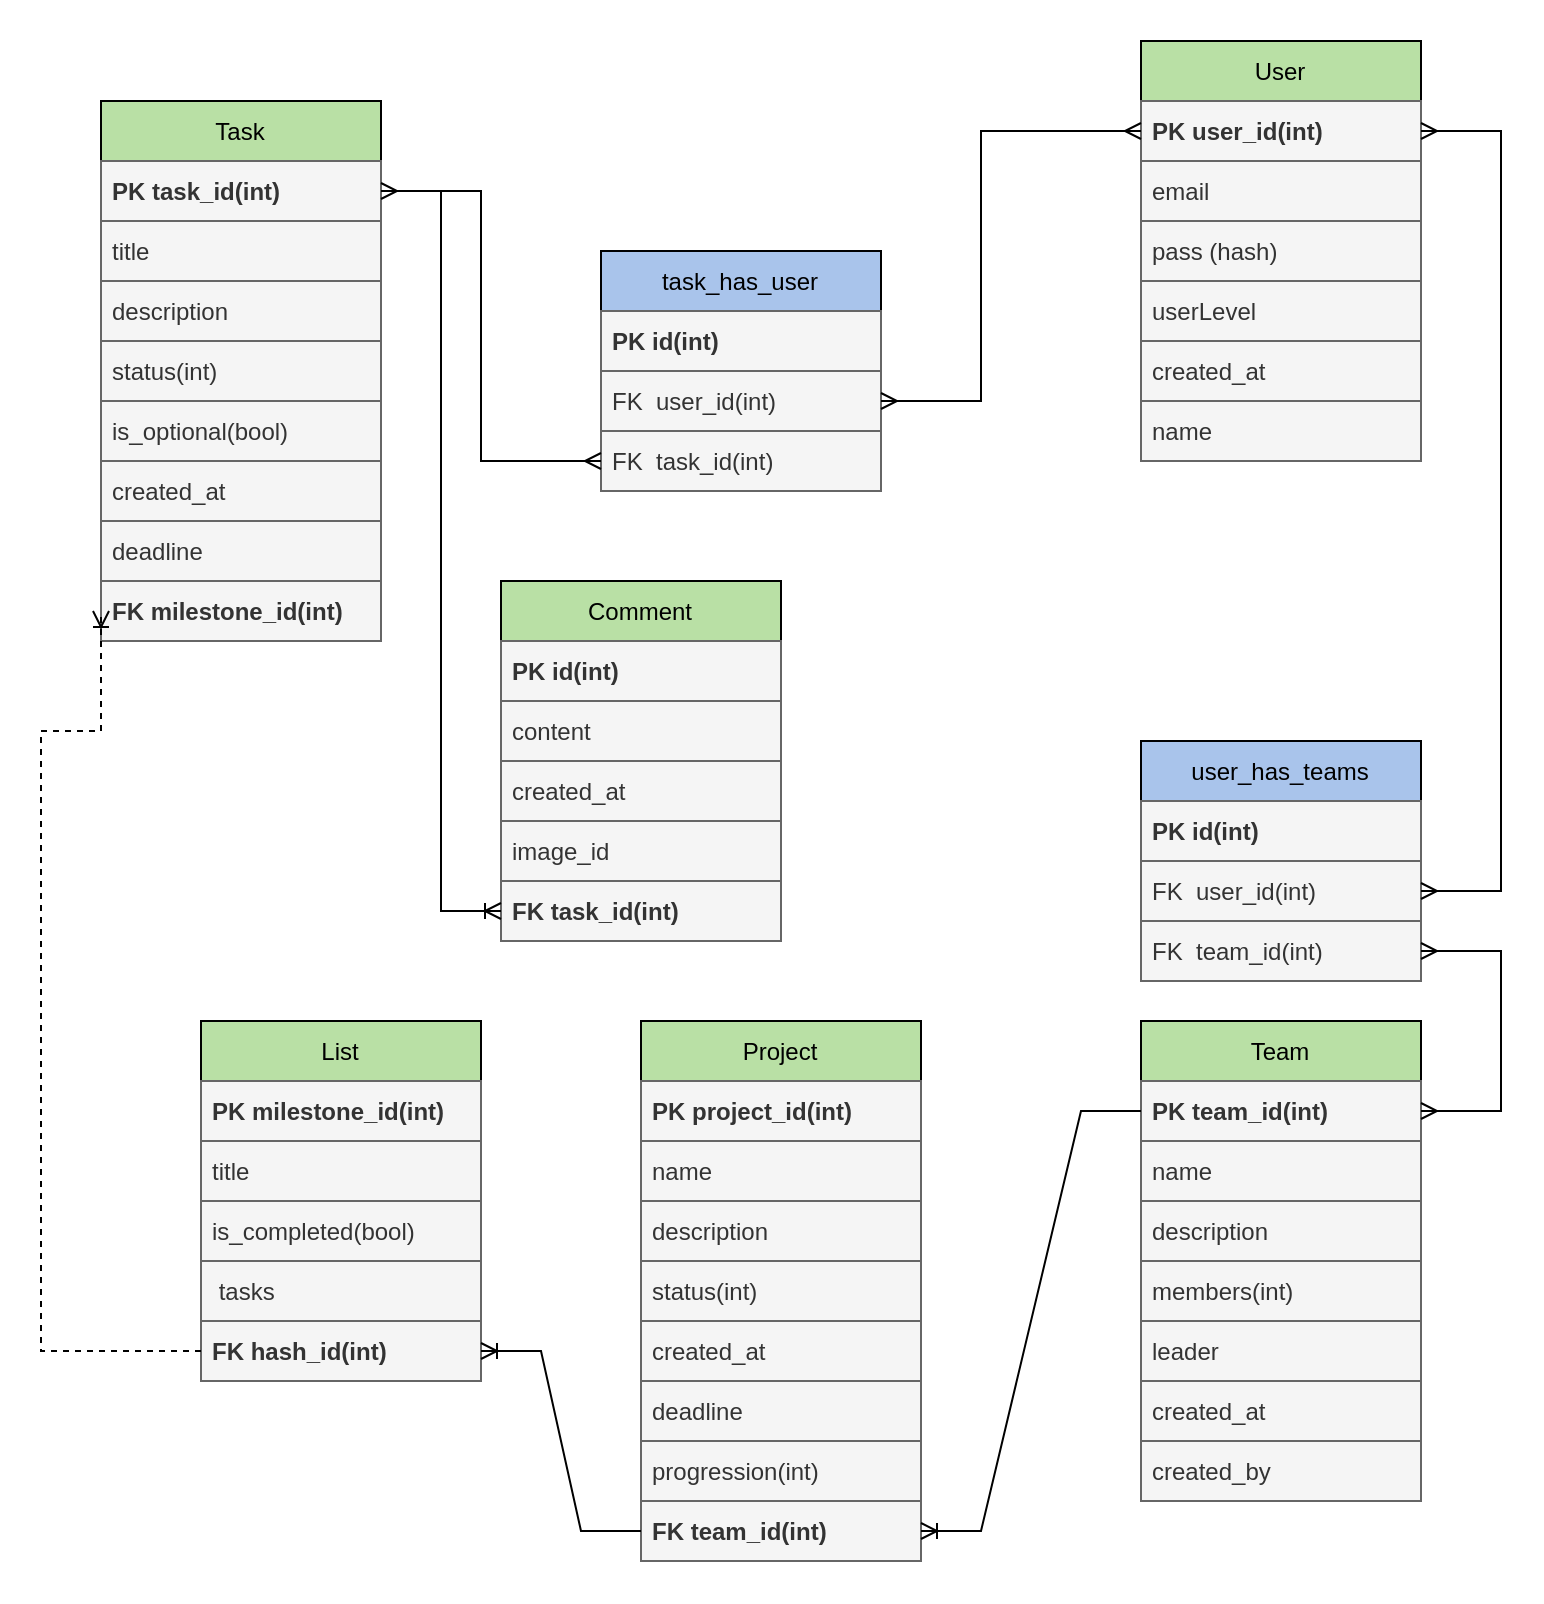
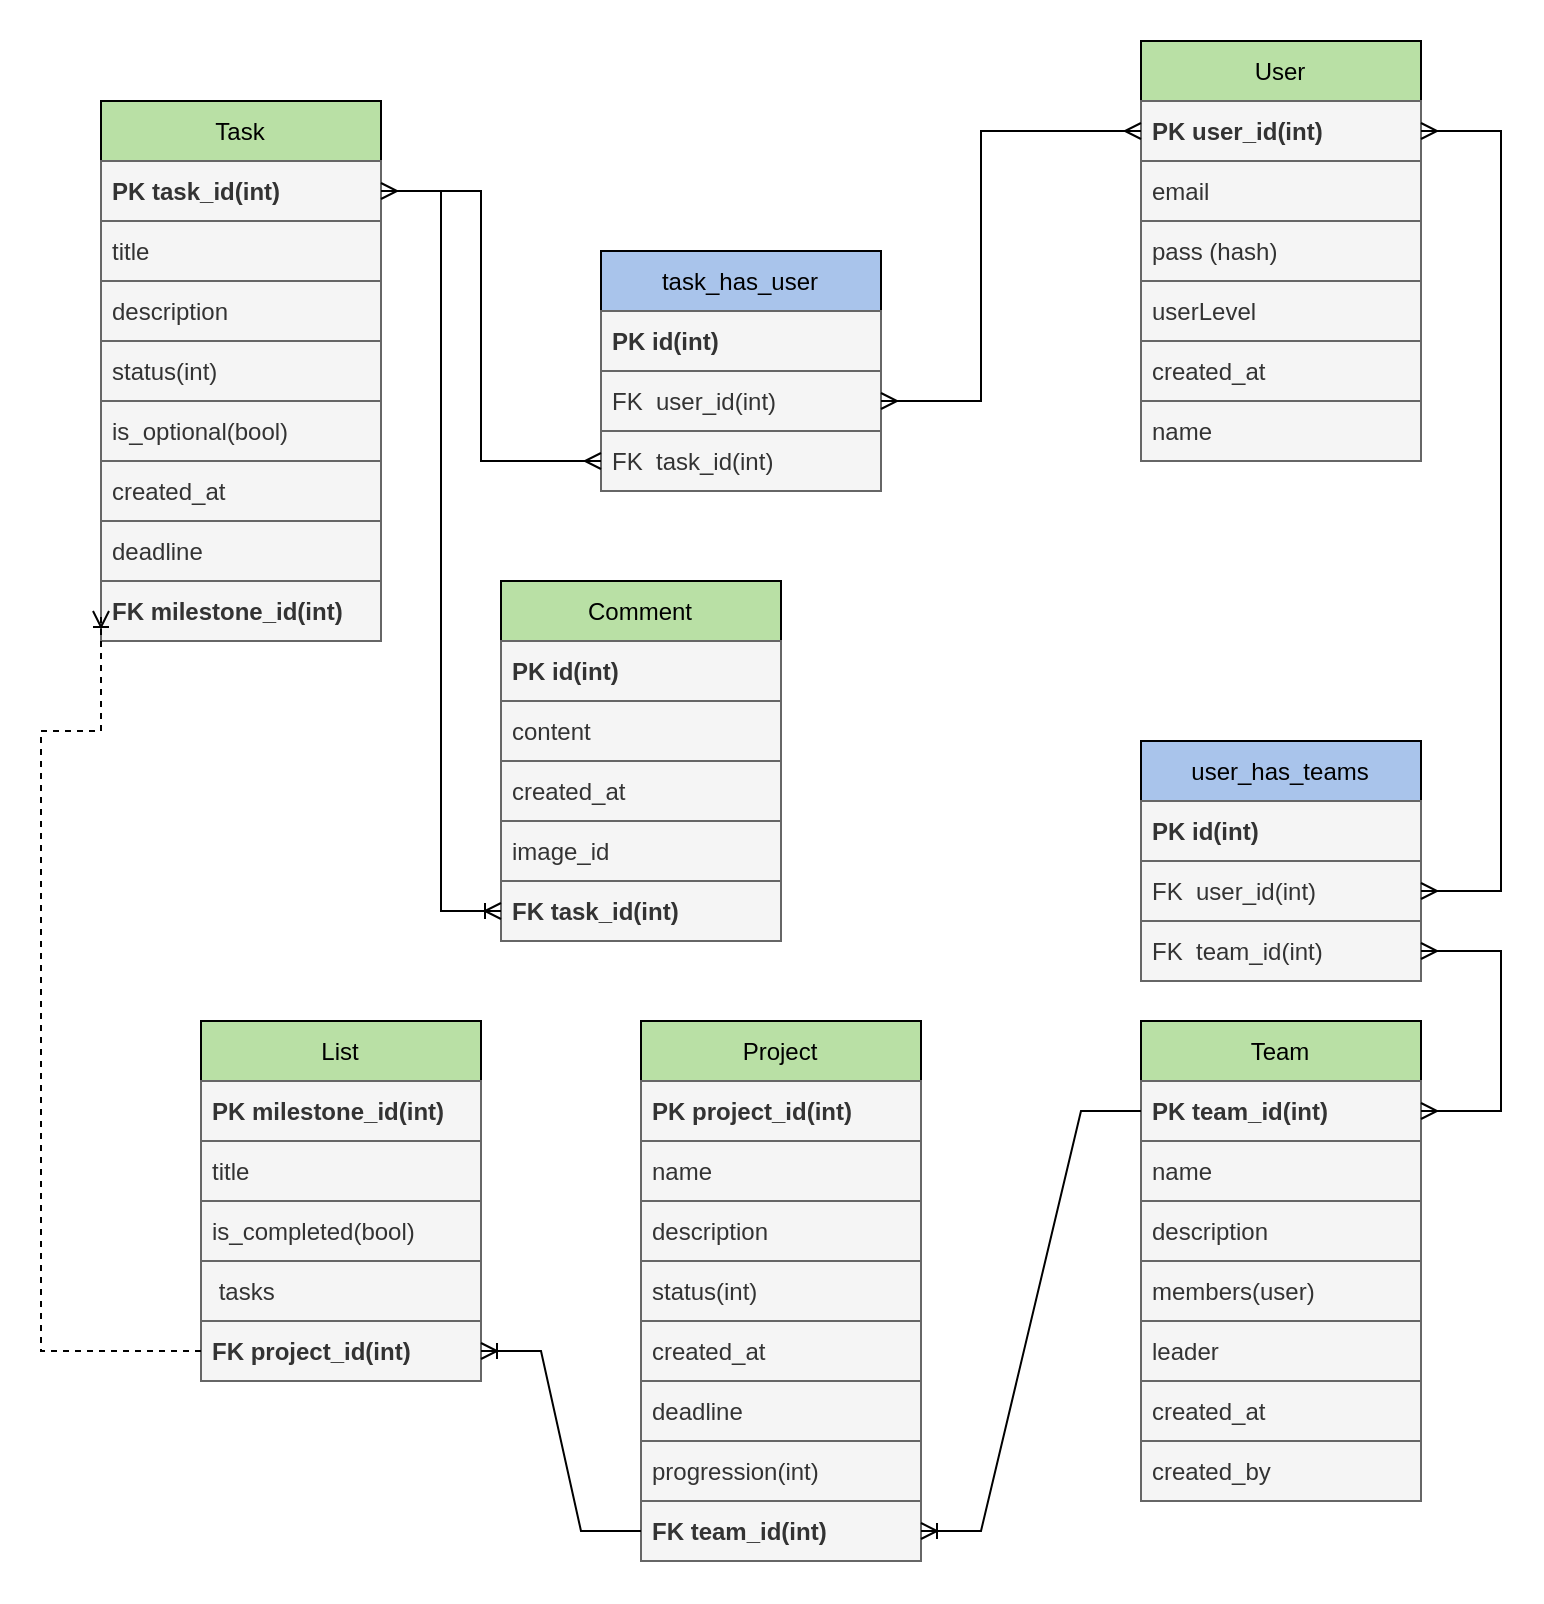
node "members(int)": label "members(int)" -> "members(user)"
node "FK hash_id(int)": label "FK hash_id(int)" -> "FK project_id(int)"
